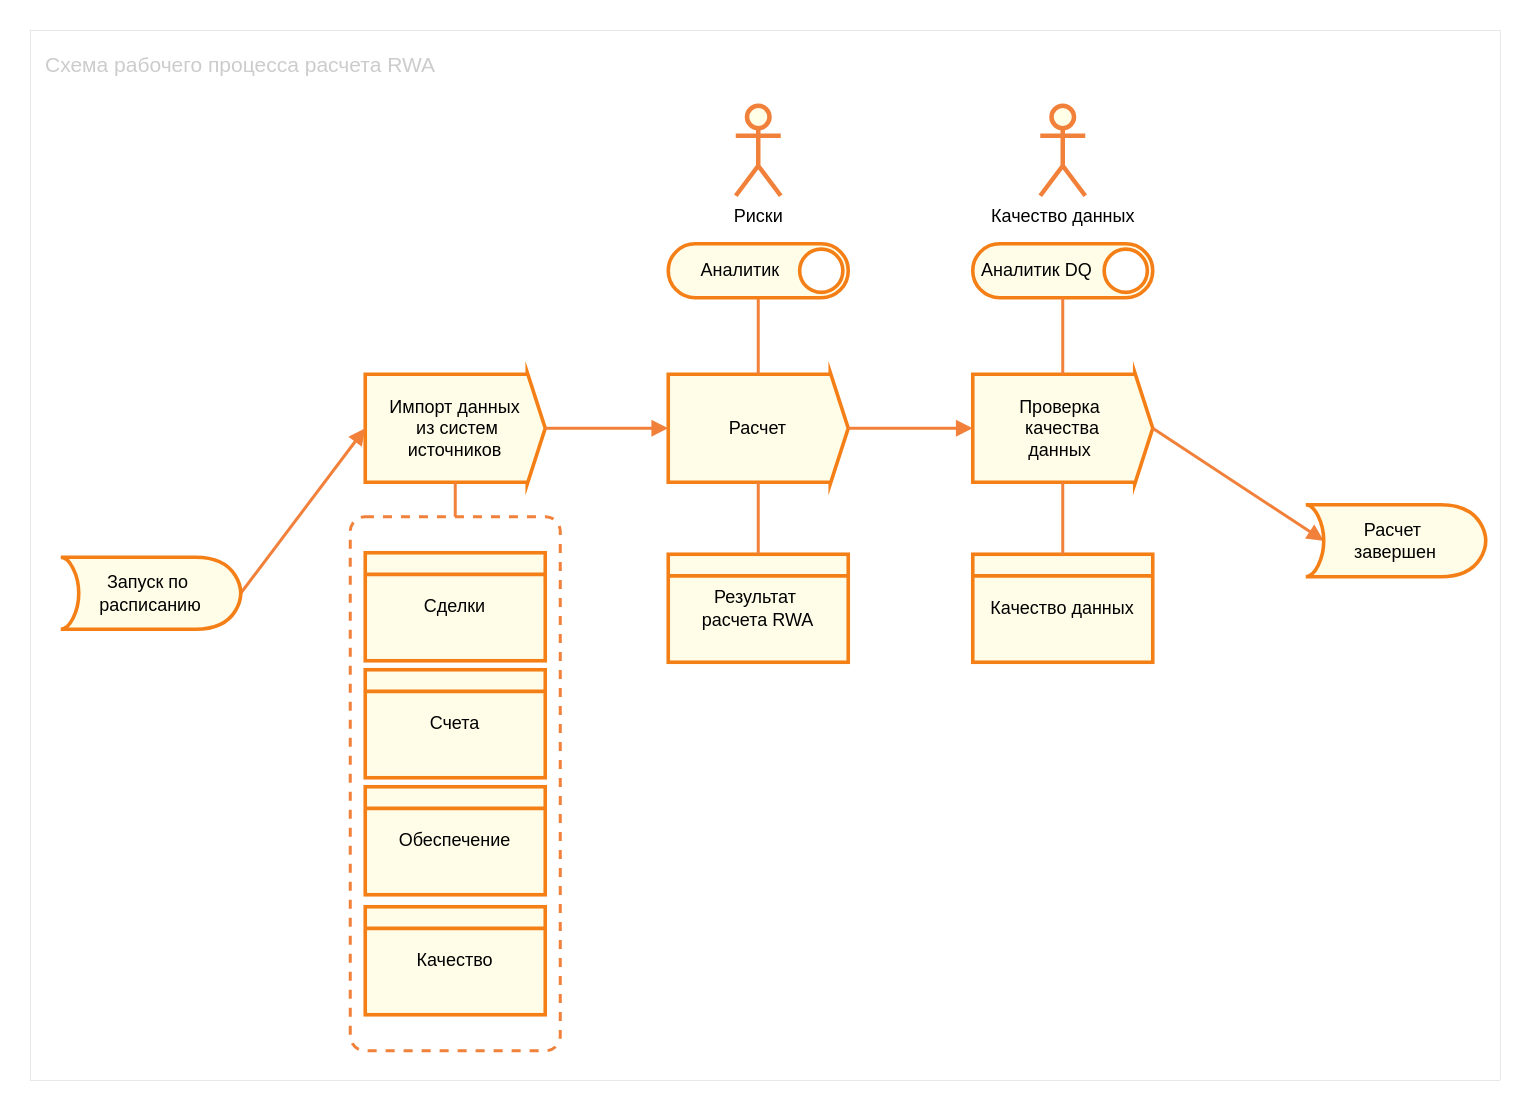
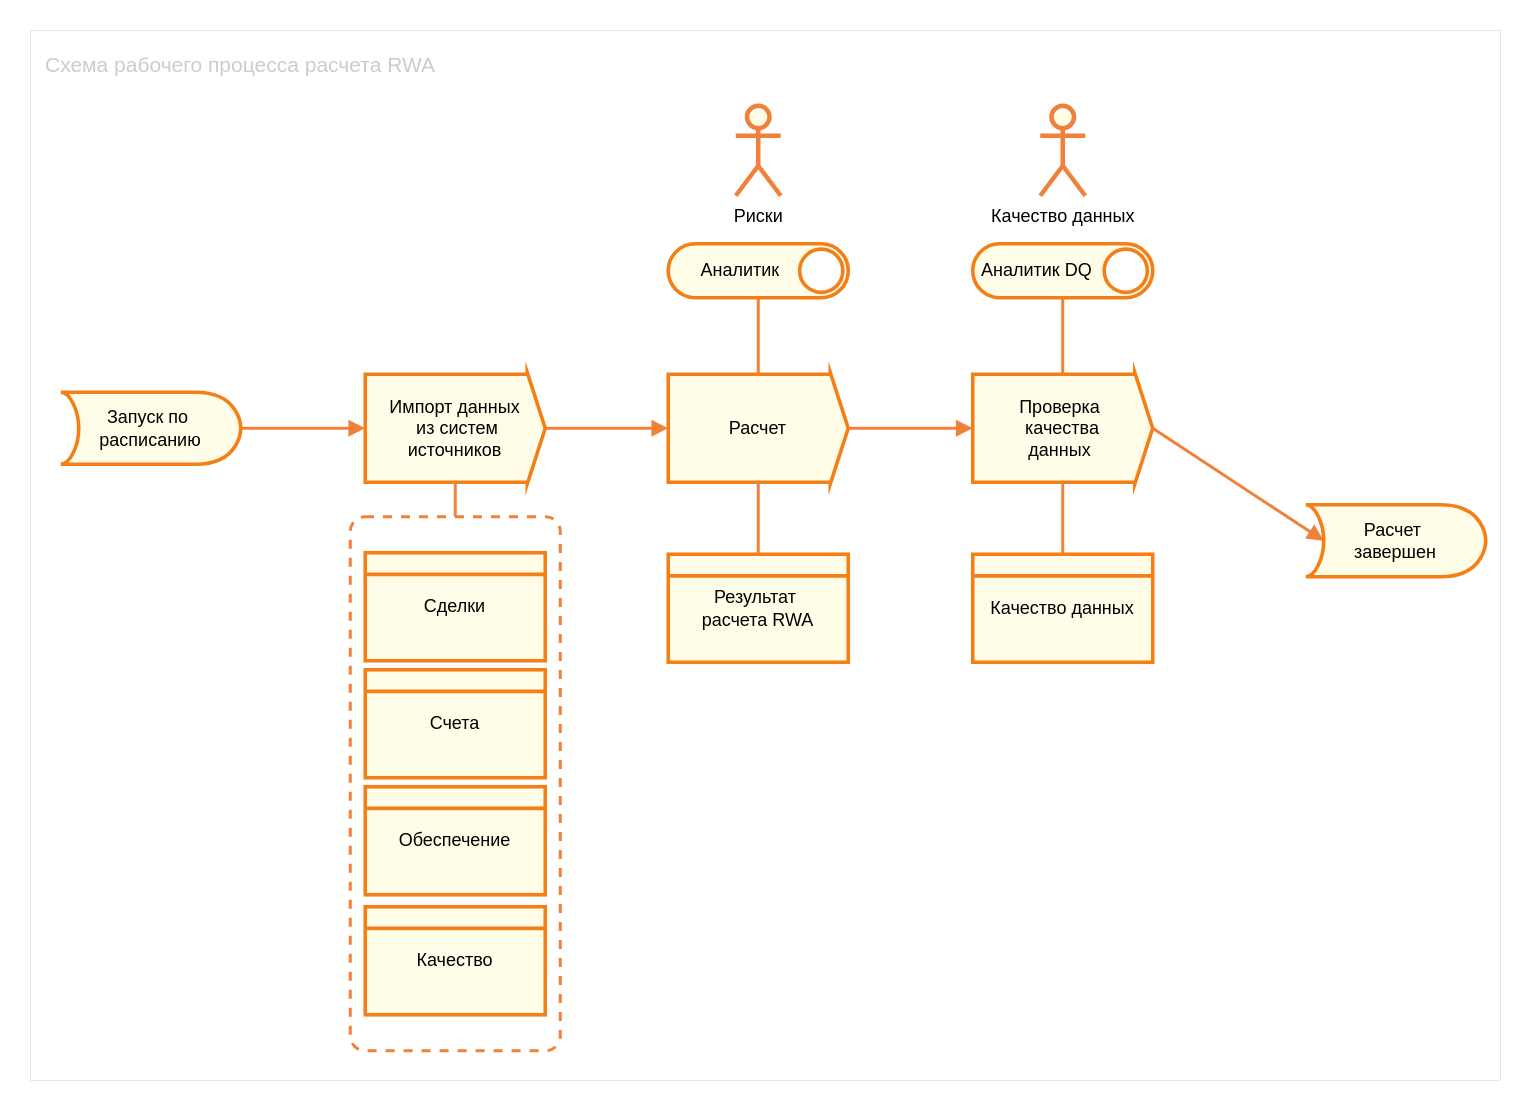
node "Запуск по расписанию": moved (151, 593) -> (151, 428)
